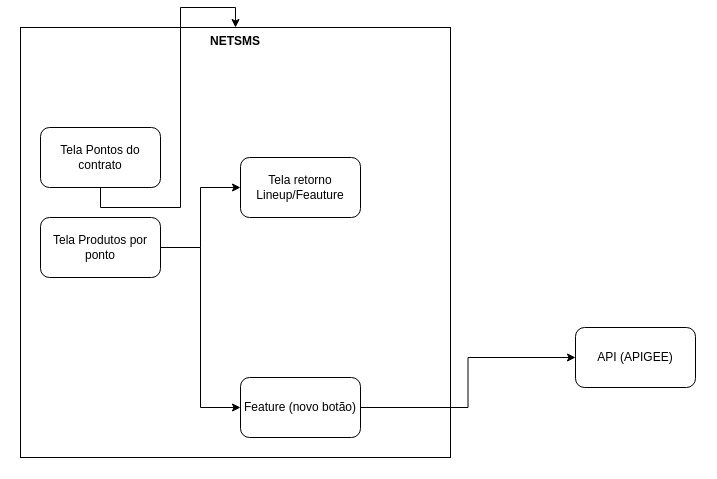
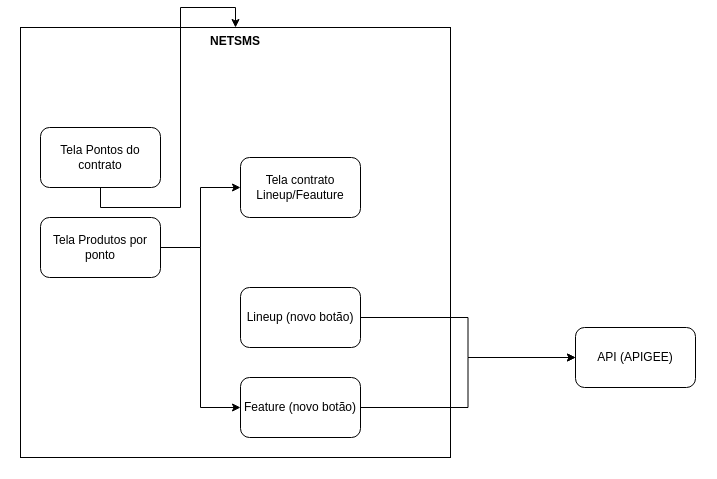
node "Tela retorno Lineup/Feauture": label "Tela retorno Lineup/Feauture" -> "Tela contrato Lineup/Feauture"
node "Lineup (novo botão)": added
edge "Lineup (novo botão)" -> "API (APIGEE)": added
